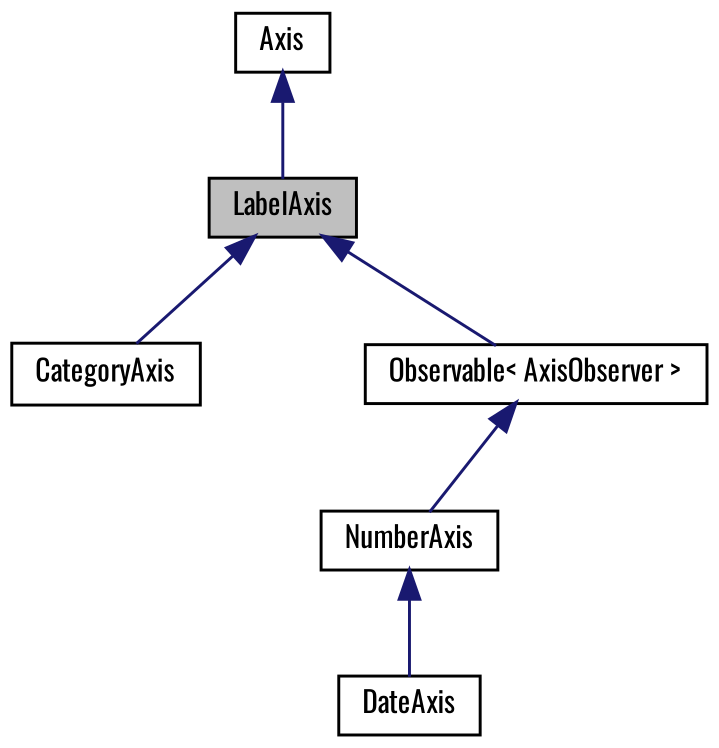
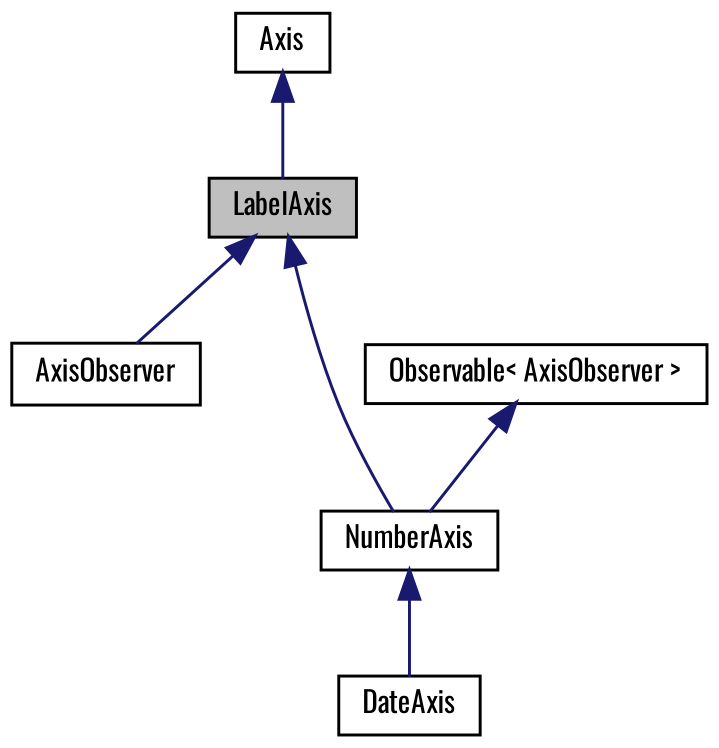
edge "Observable< AxisObserver >" -> "LabelAxis": now "NumberAxis" -> "LabelAxis"
node "CategoryAxis": label "CategoryAxis" -> "AxisObserver"
